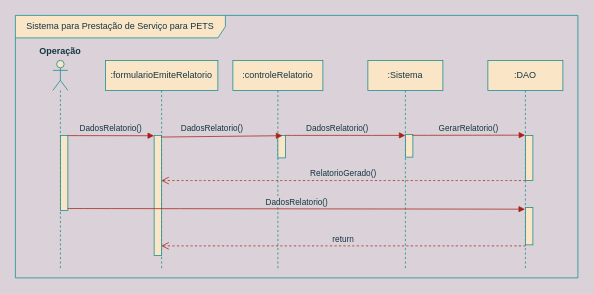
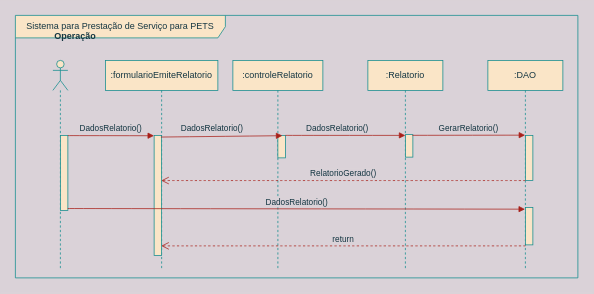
node "Operação": moved (60, 51) -> (75, 36)
node ":Sistema": label ":Sistema" -> ":Relatorio"
